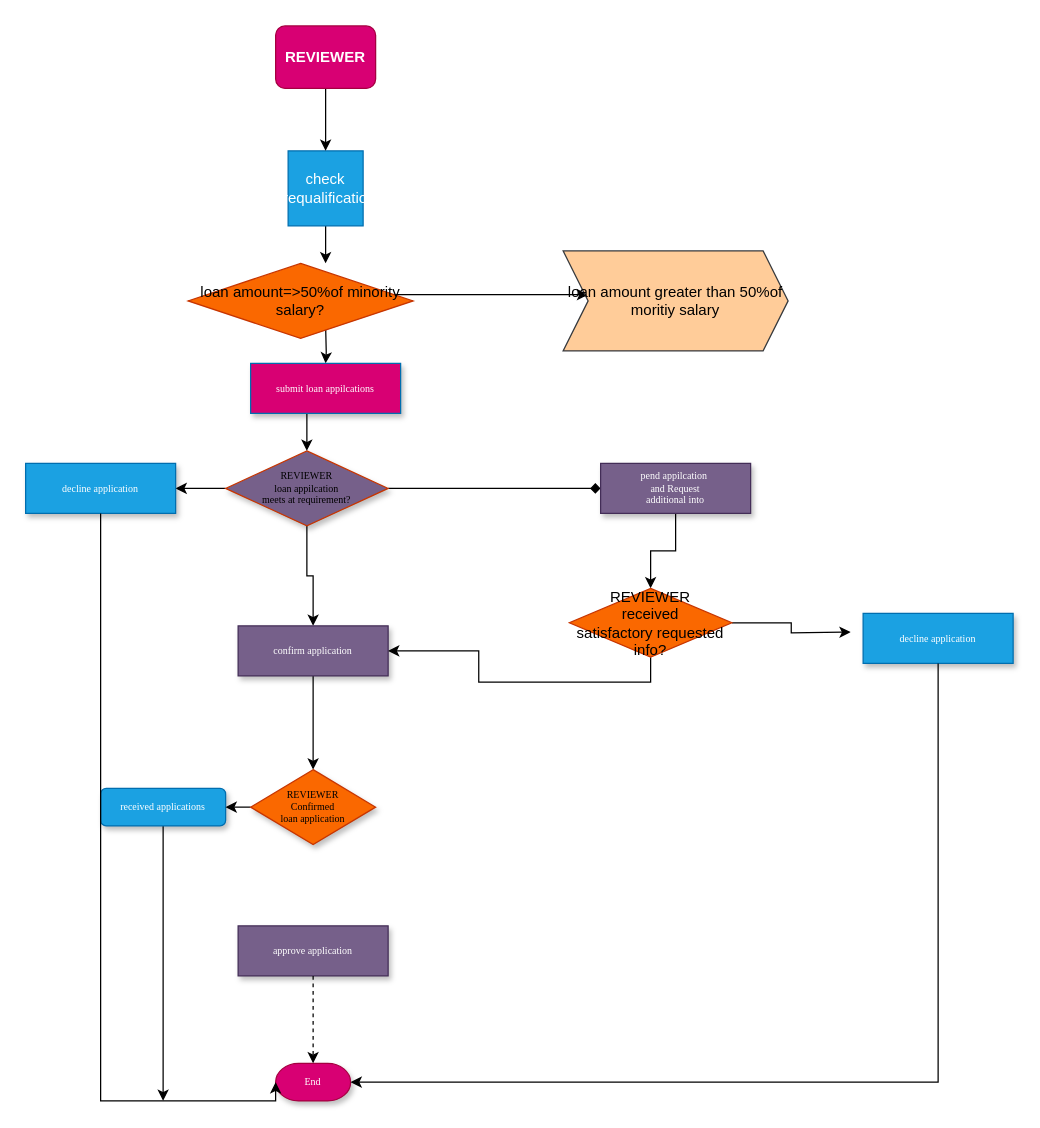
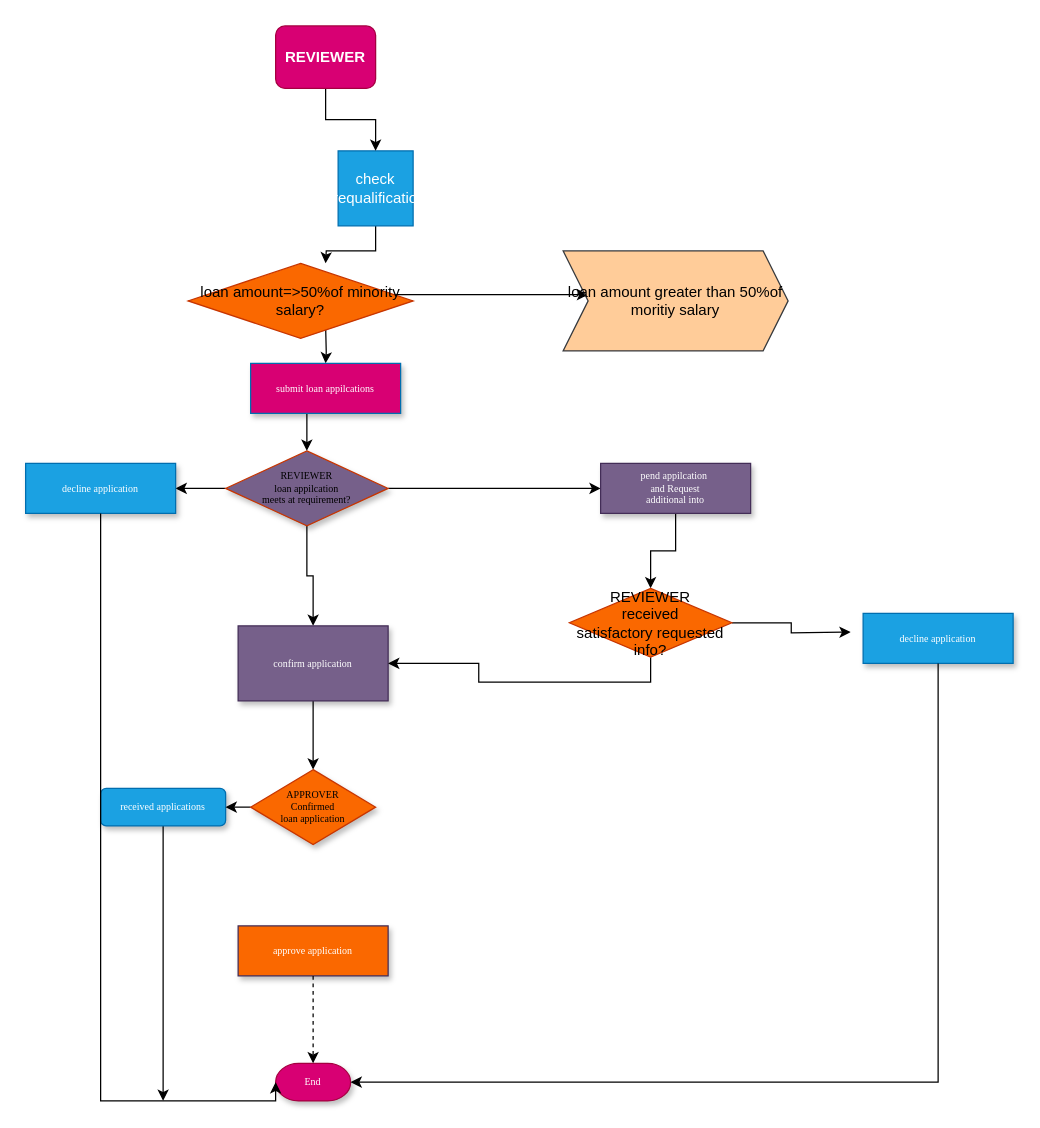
node "check prequalification": moved (326, 188) -> (376, 188)
edge "REVIEWER loan appilcation meets at requirement?" -> "pend appilcation and Request additional into": arrowhead diamond -> classic
node "confirm application": size 150x50 -> 150x75
node "REVIEWER Confirmed loan application": label "REVIEWER Confirmed loan application" -> "APPROVER Confirmed loan application"
node "approve application": fillcolor #76608a -> #fa6800
